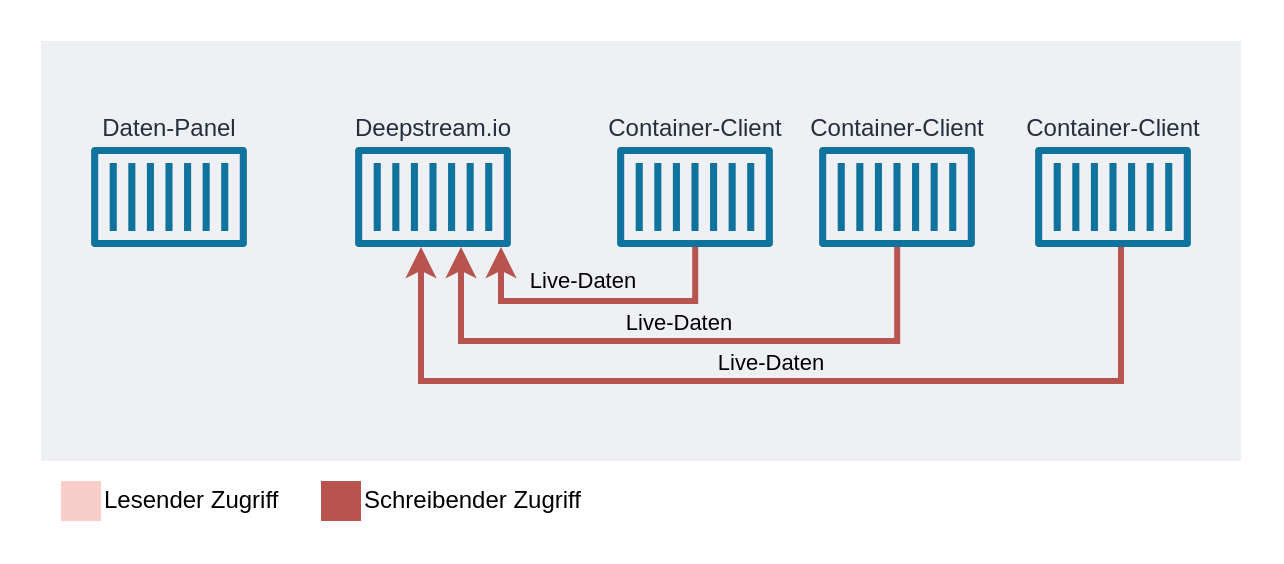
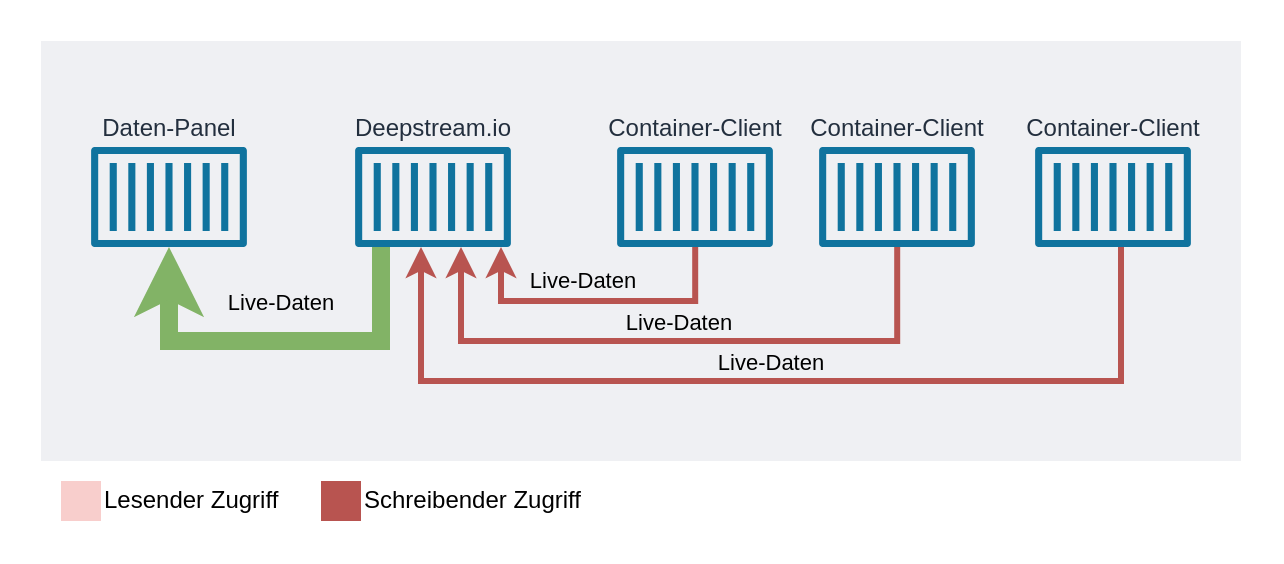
edge "Deepstream.io" -> "Daten-Panel": added, label "Live-Daten"
